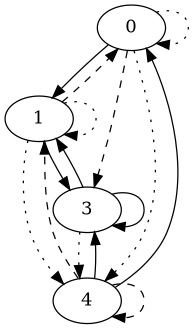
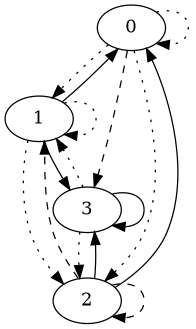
edge "0" -> "1": style solid -> dotted
edge "1" -> "0": style dashed -> solid
edge "3" -> "1": style solid -> dotted
node "4": label "4" -> "2"
